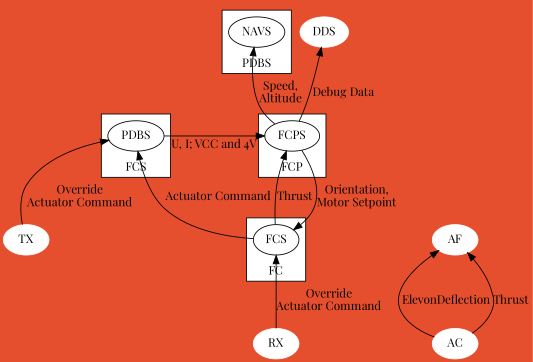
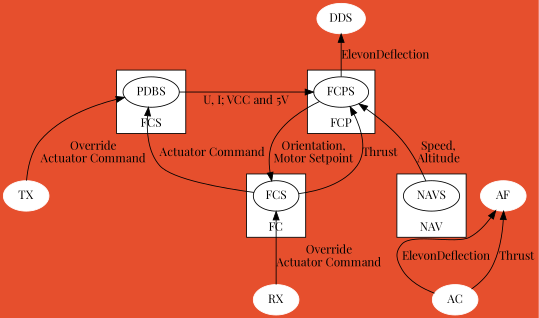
cluster "PDBS": label "PDBS" -> "NAV"
edge "FCPS" -> "NAVS": reversed
edge "FCPS" -> "DDS": label "Debug Data" -> "ElevonDeflection"
edge "PDBS" -> "FCPS": label "U, I; VCC and 4V" -> "U, I; VCC and 5V"
